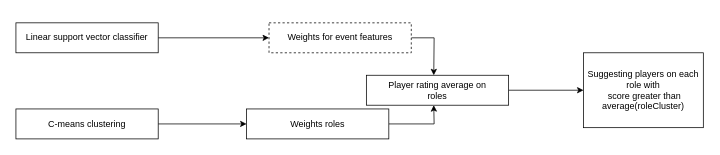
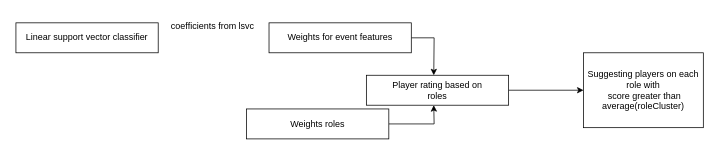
node "coefficients from lsvc": added
edge "Linear support vector classifier" -> "Weights for event features": removed
node "Weights for event features": style dashed -> solid
node "Player rating average on roles": label "Player rating average on roles" -> "Player rating based on roles"
node "C-means clustering": removed
edge "C-means clustering" -> "Weights roles": removed
